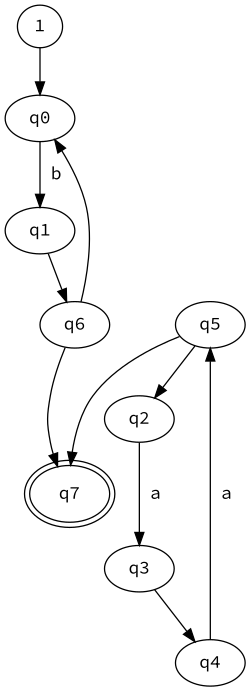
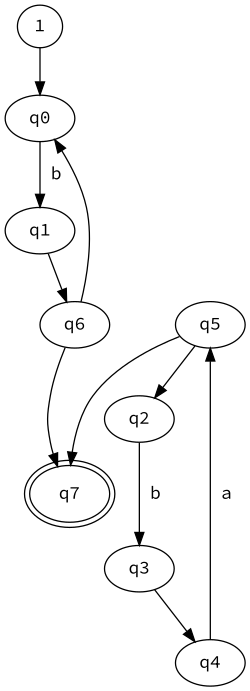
edge "q2" -> "q3": label " a" -> " b"
